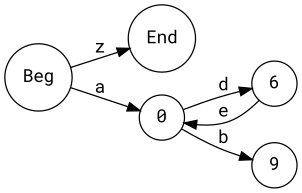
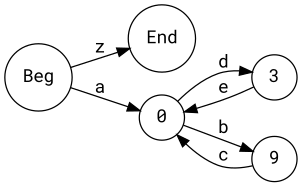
node "6": label "6" -> "3"
edge "9" -> "0": added, label "c"
